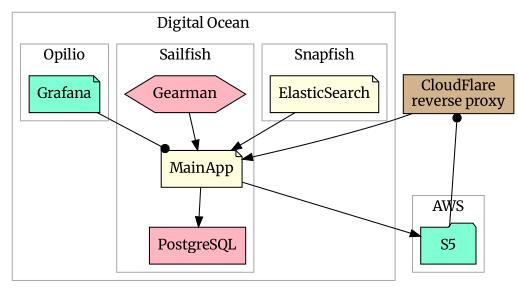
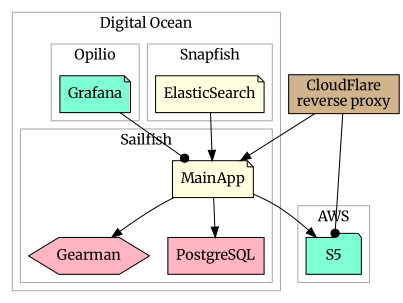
edge "Gearman" -> "MainApp": reversed
edge "S5" -> "CloudFlare reverse proxy": reversed
